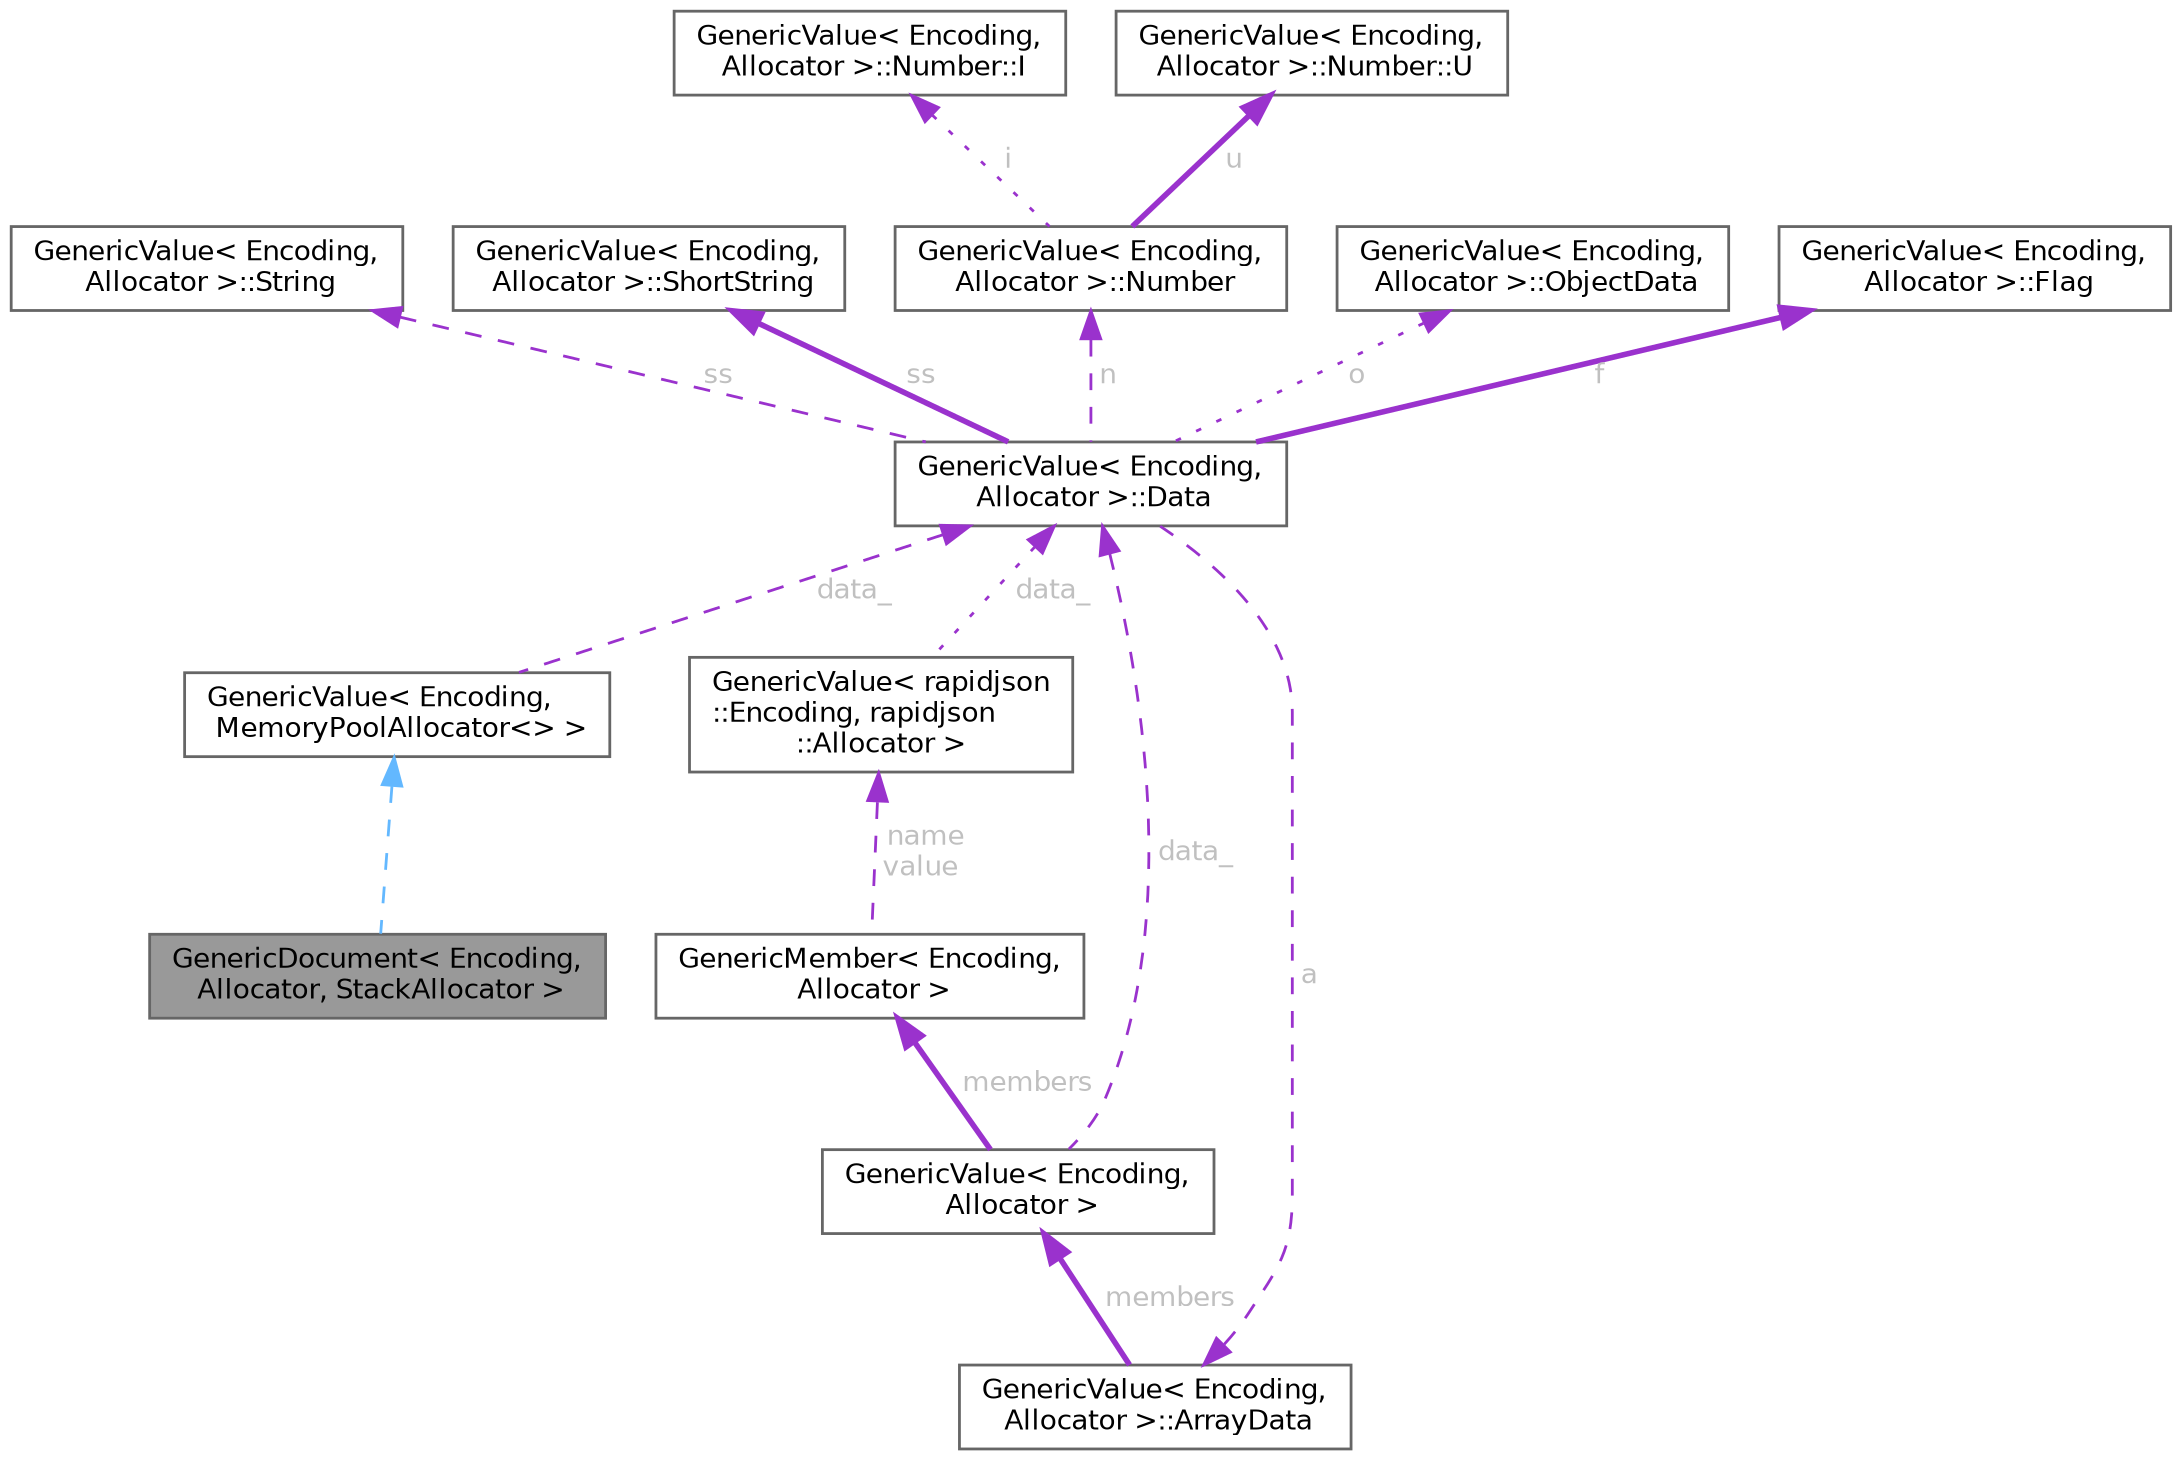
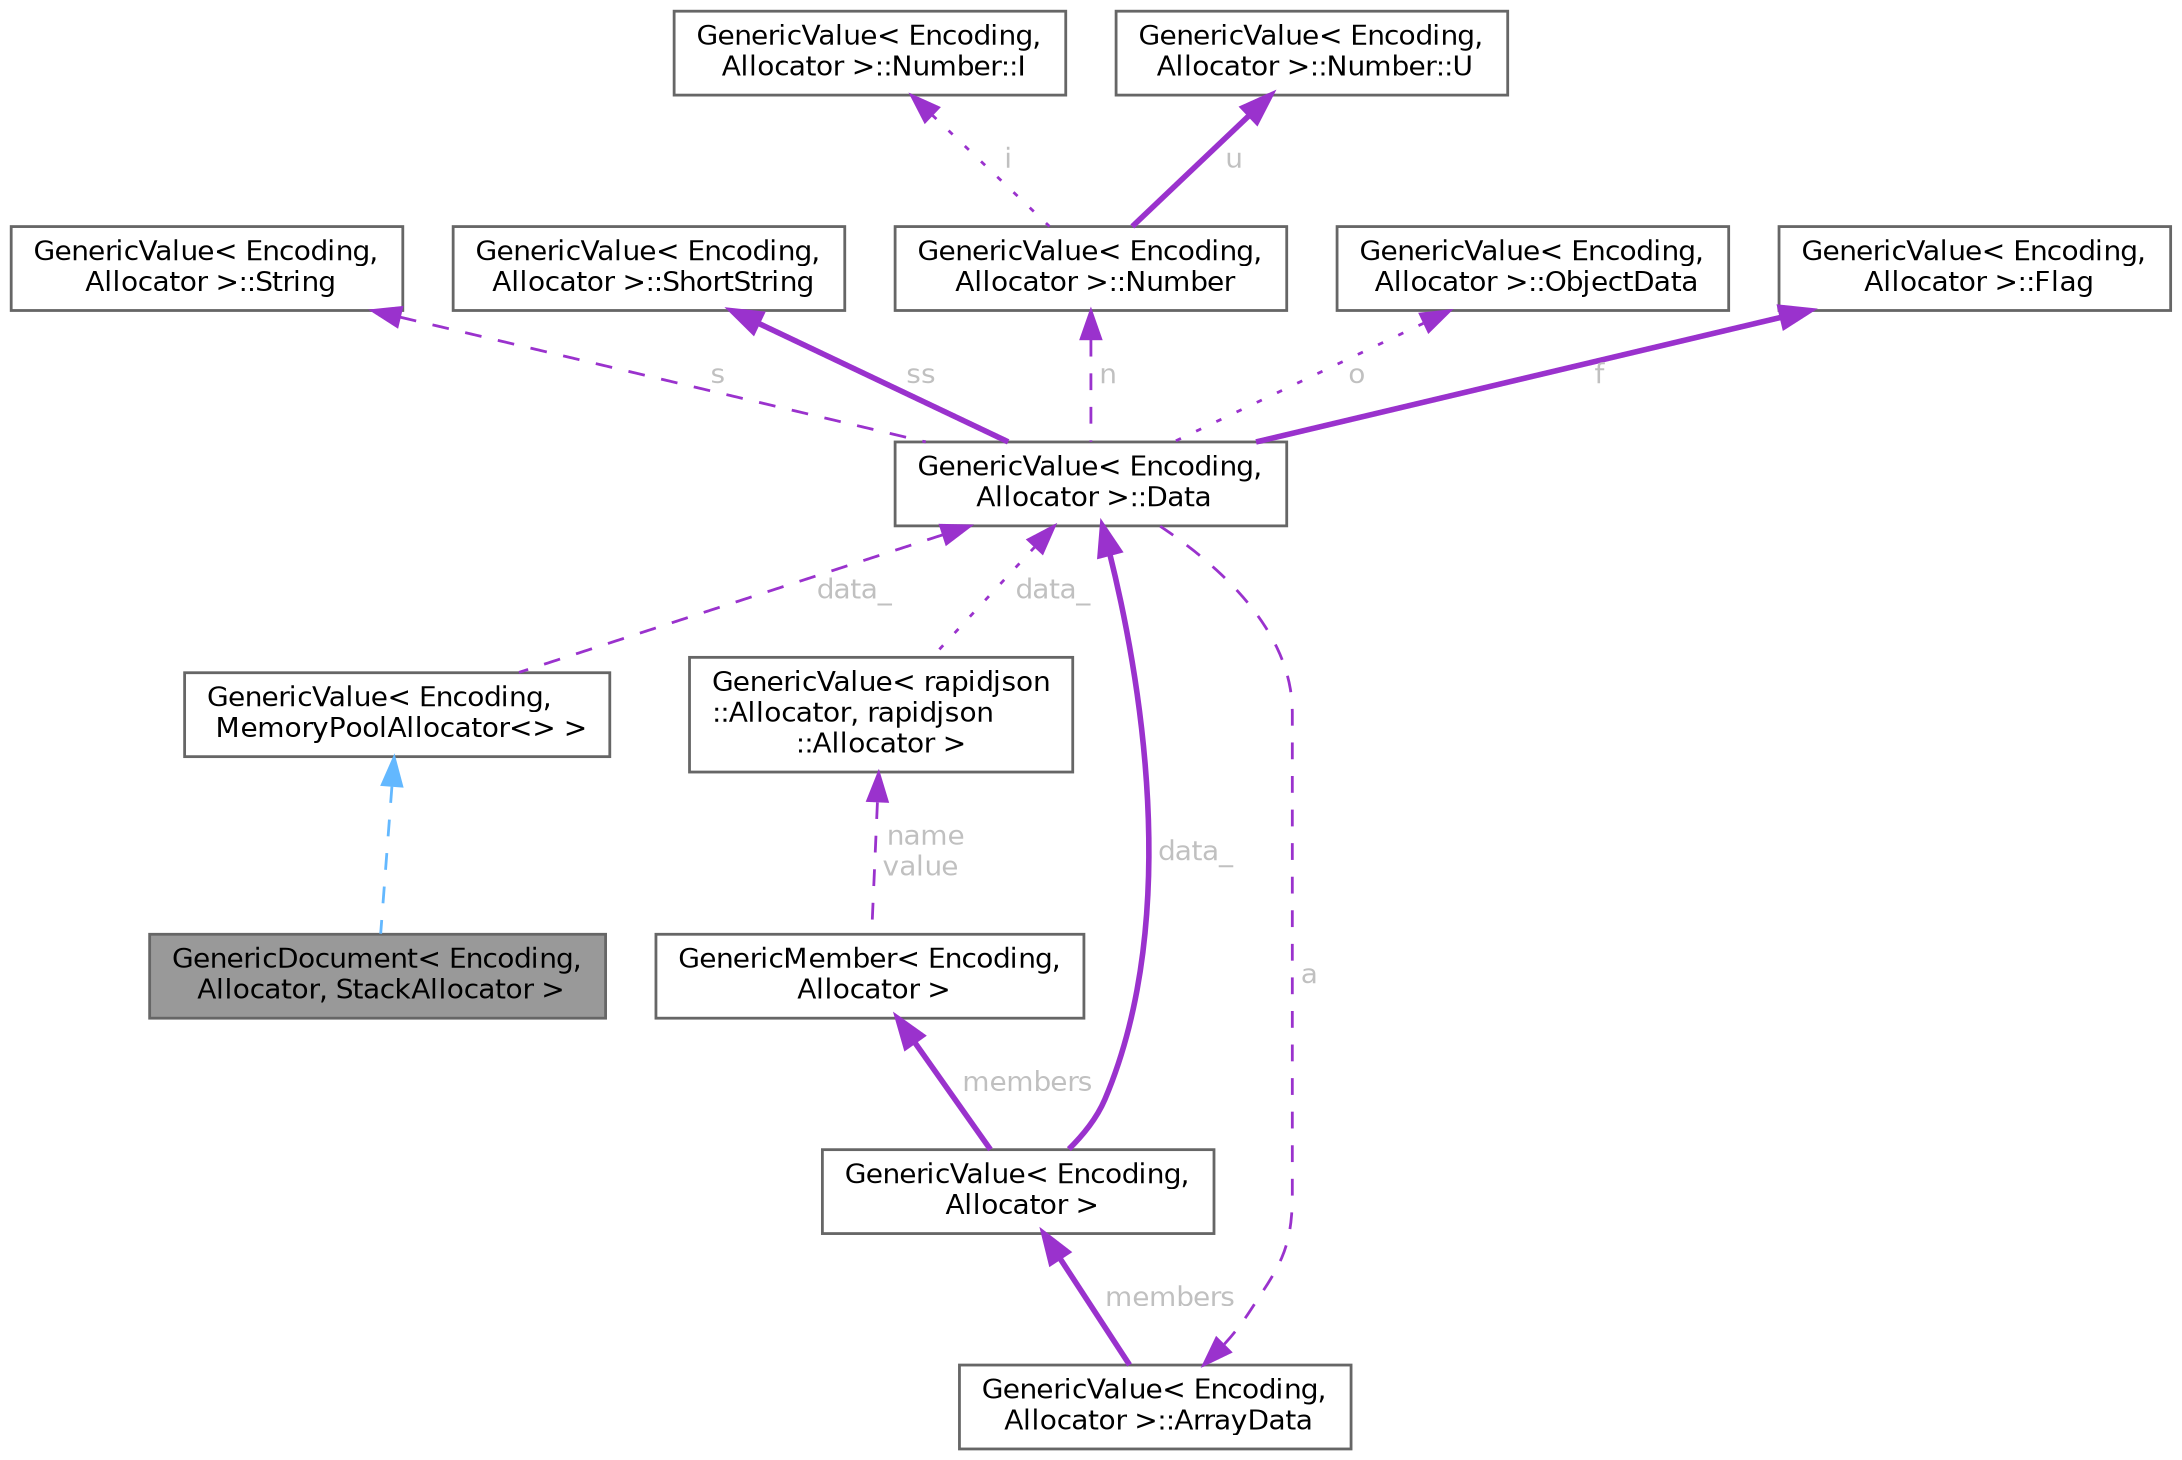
edge "GenericValue< Encoding, Allocator >::Data" -> "GenericValue< Encoding, Allocator >::String": label " ss" -> " s"
node "GenericValue< rapidjson ::Encoding, rapidjson ::Allocator >": label "GenericValue< rapidjson ::Encoding, rapidjson ::Allocator >" -> "GenericValue< rapidjson ::Allocator, rapidjson ::Allocator >"
edge "GenericValue< Encoding, Allocator >" -> "GenericValue< Encoding, Allocator >::Data": style dashed -> bold
